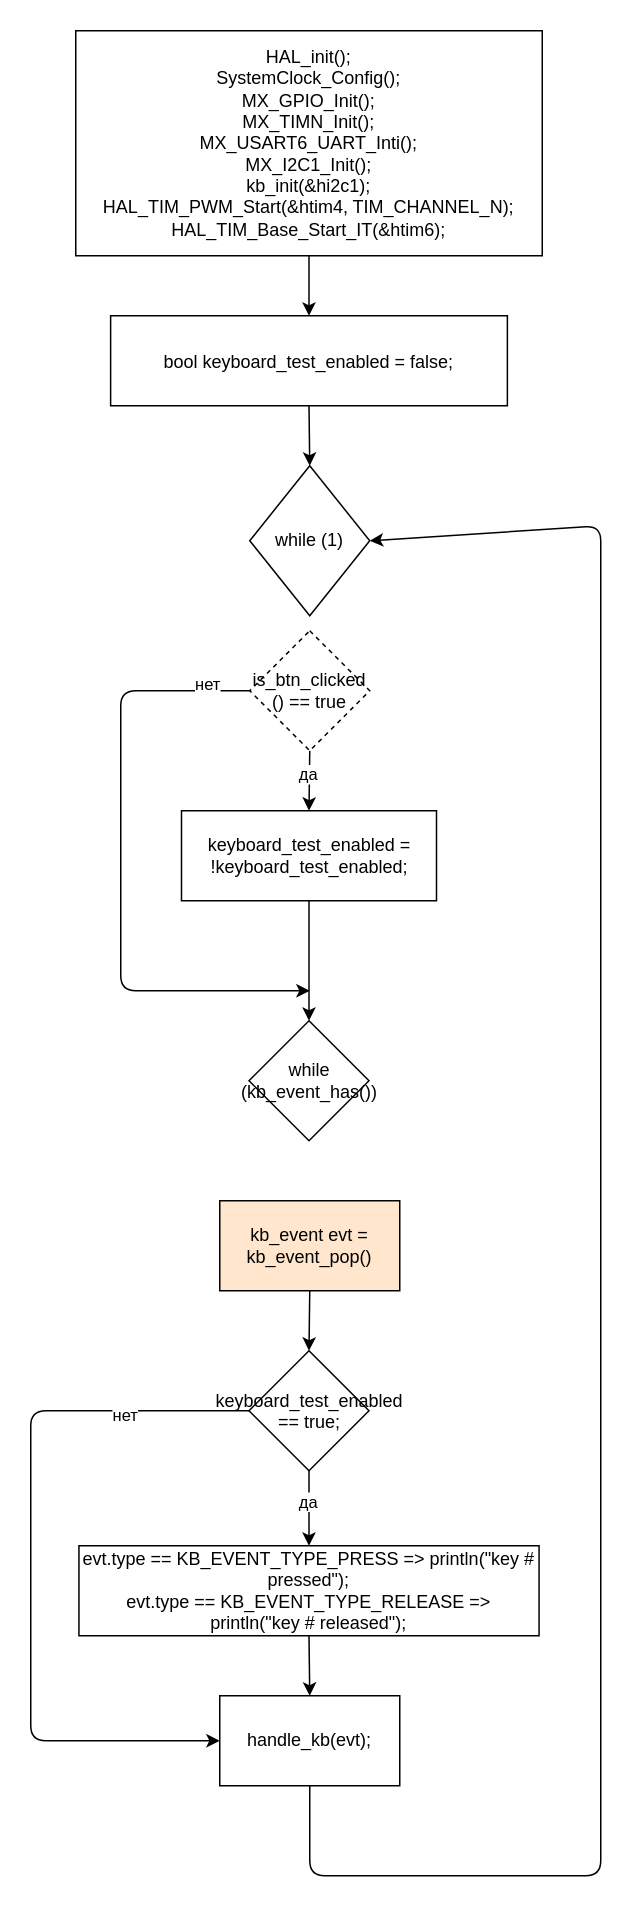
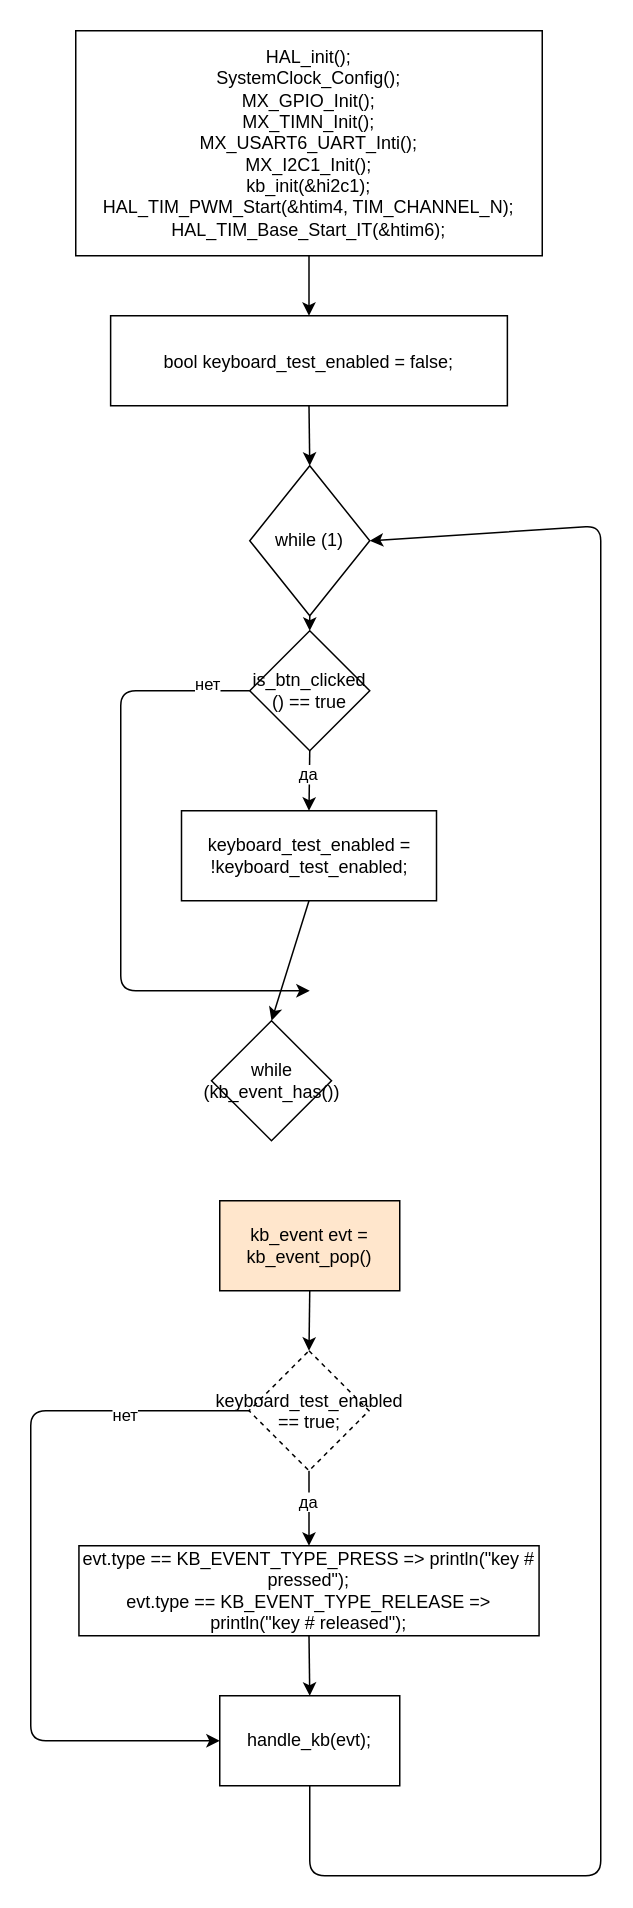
edge "while (1)" -> "is_btn_clicked () == true": added
node "is_btn_clicked () == true": style dashed -> solid
node "while (kb_event_has())": moved (309, 1081) -> (272, 1081)
node "keyboard_test_enabled == true;": style solid -> dashed
